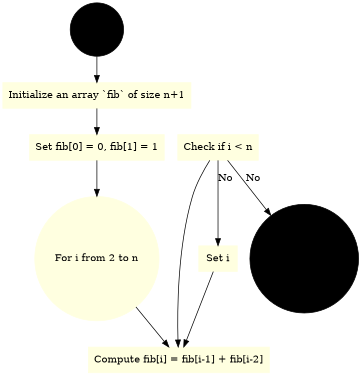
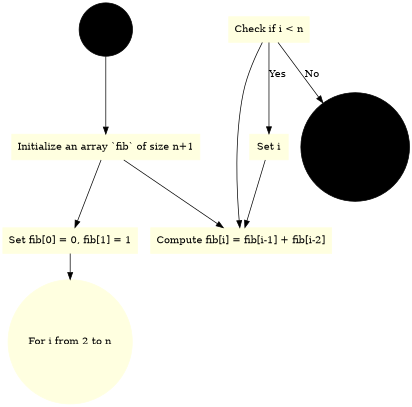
edge "Check if i < n" -> "Set i": label "No" -> "Yes"
edge "For i from 2 to n" -> "Compute fib[i] = fib[i-1] + fib[i-2]": now "Initialize an array `fib` of size n+1" -> "Compute fib[i] = fib[i-1] + fib[i-2]"
